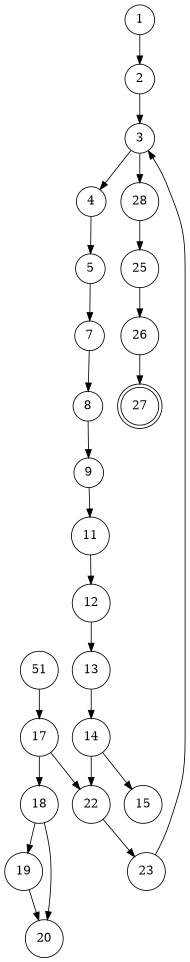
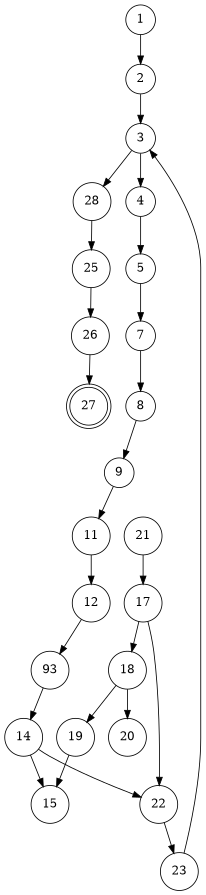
node "51": label "51" -> "21"
node "13": label "13" -> "93"
edge "19" -> "20": now "19" -> "15"
